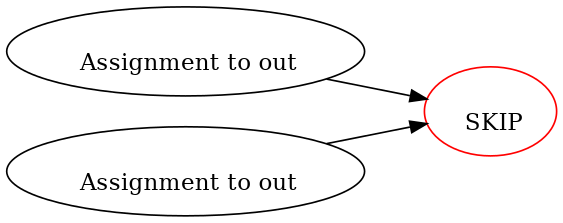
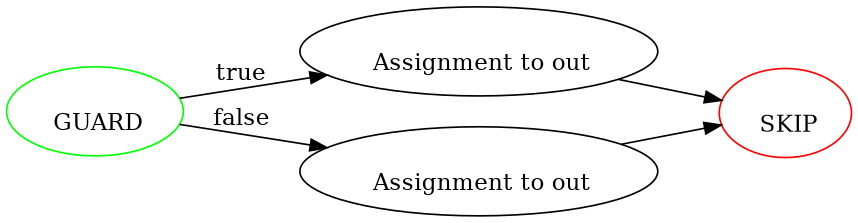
node "GUARD": added
